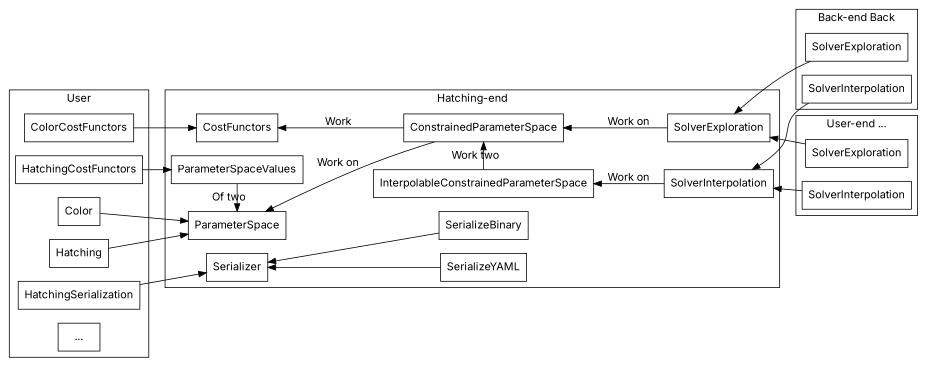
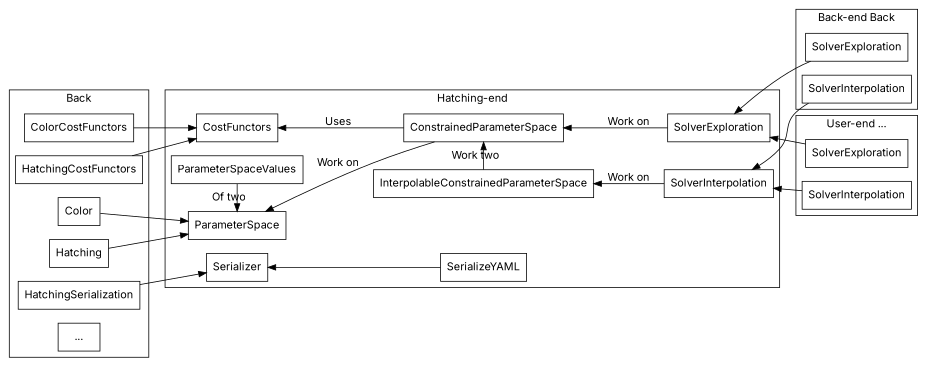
cluster "User": label "User" -> "Back"
edge "ConstrainedParameterSpace" -> "CostFunctors": label "Work" -> "Uses"
edge "HatchingCostFunctors" -> "ParameterSpaceValues": now "HatchingCostFunctors" -> "CostFunctors"
node "SerializeBinary": removed
